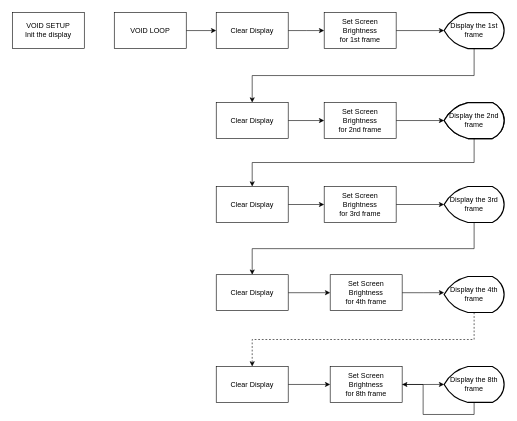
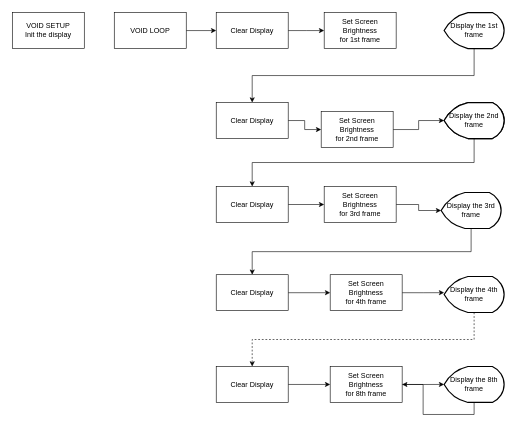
edge "Set Screen Brightness for 1st frame" -> "Display the 1st frame": removed
node "Set Screen Brightness for 2nd frame": moved (360, 120) -> (357, 129)
node "Display the 3rd frame": moved (474, 204) -> (471, 210)
